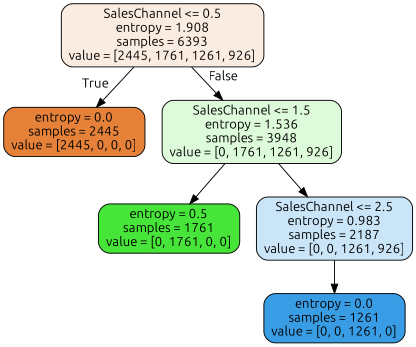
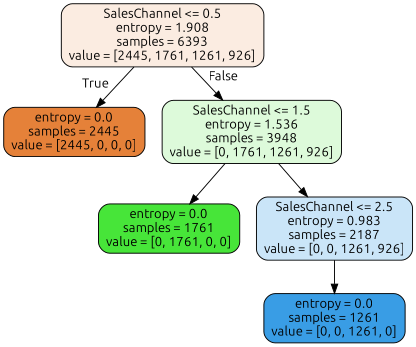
node "entropy = 0.5 samples = 1761 value = [0, 1761, 0, 0]": label "entropy = 0.5 samples = 1761 value = [0, 1761, 0, 0]" -> "entropy = 0.0 samples = 1761 value = [0, 1761, 0, 0]"
